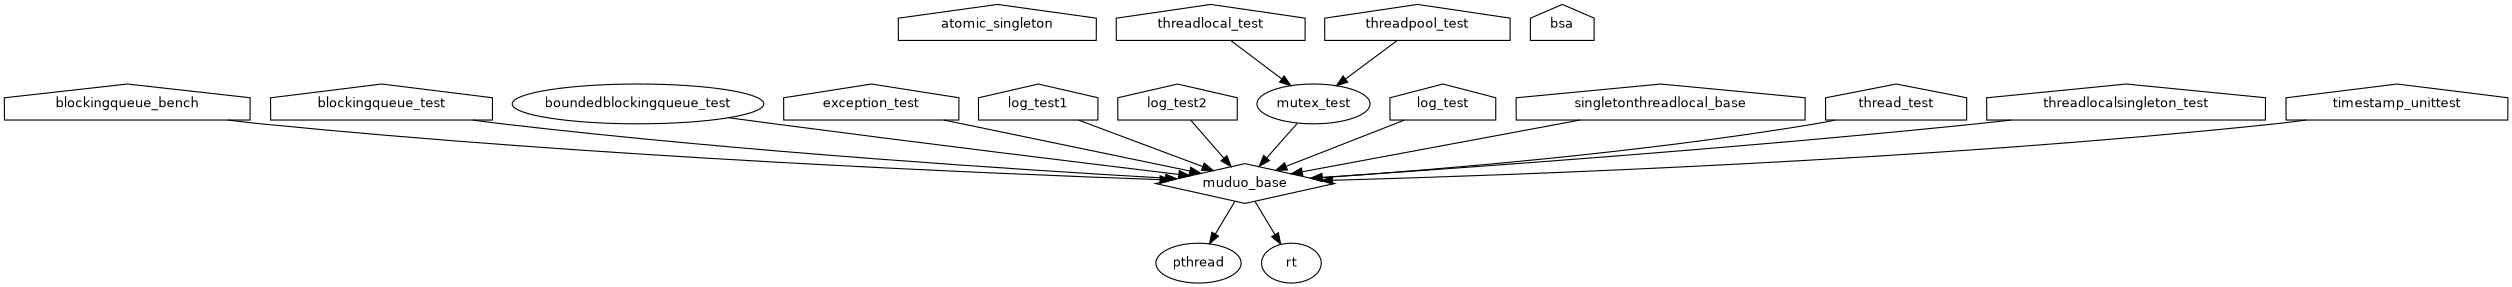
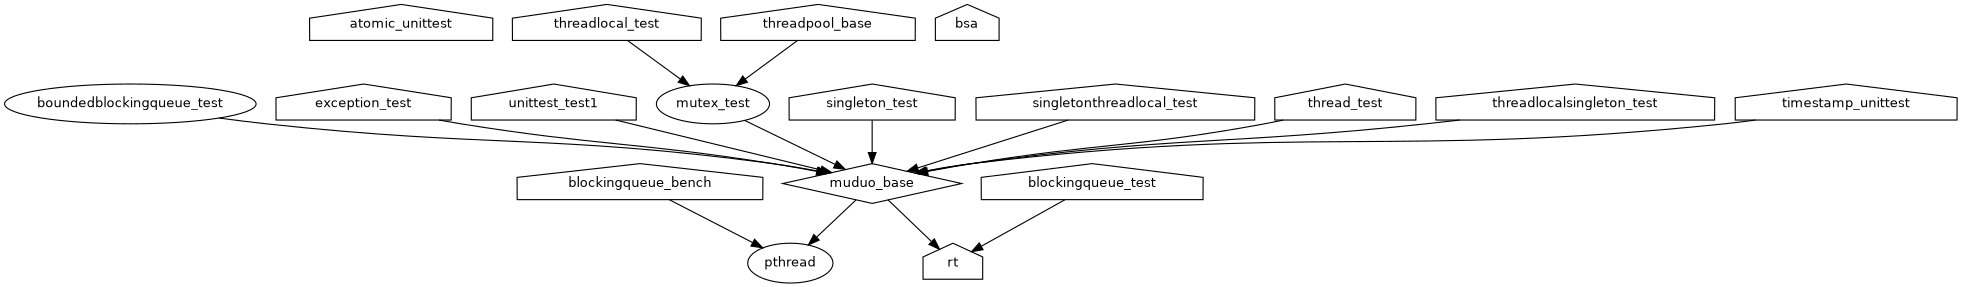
node "atomic_singleton": label "atomic_singleton" -> "atomic_unittest"
node "threadpool_test": label "threadpool_test" -> "threadpool_base"
node "log_test1": label "log_test1" -> "unittest_test1"
node "log_test2": removed
node "log_test": label "log_test" -> "singleton_test"
node "singletonthreadlocal_base": label "singletonthreadlocal_base" -> "singletonthreadlocal_test"
edge "blockingqueue_test" -> "muduo_base": now "blockingqueue_test" -> "rt"
edge "blockingqueue_bench" -> "muduo_base": now "blockingqueue_bench" -> "pthread"
node "rt": shape ellipse -> house
